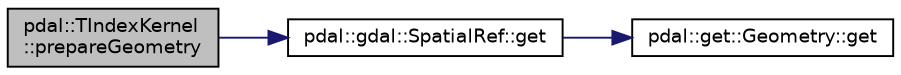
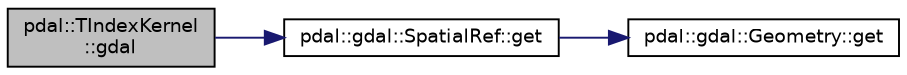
node "pdal::TIndexKernel ::prepareGeometry": label "pdal::TIndexKernel ::prepareGeometry" -> "pdal::TIndexKernel ::gdal"
node "pdal::get::Geometry::get": label "pdal::get::Geometry::get" -> "pdal::gdal::Geometry::get"
